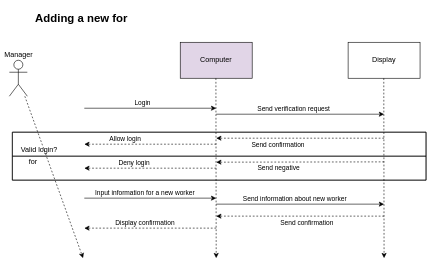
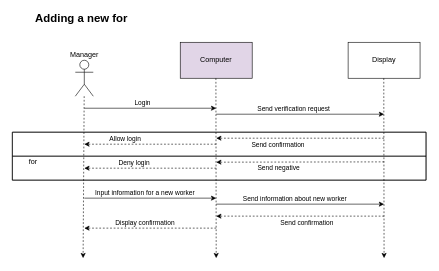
node "Manager": moved (18, 78) -> (84, 78)
node "Valid login?": removed
